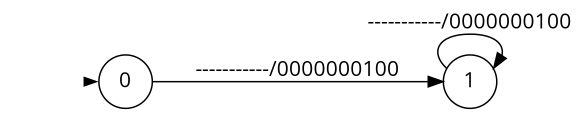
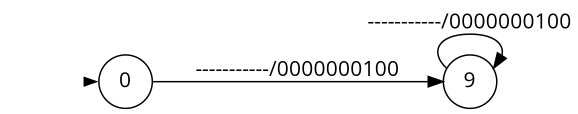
node "1": label "1" -> "9"
